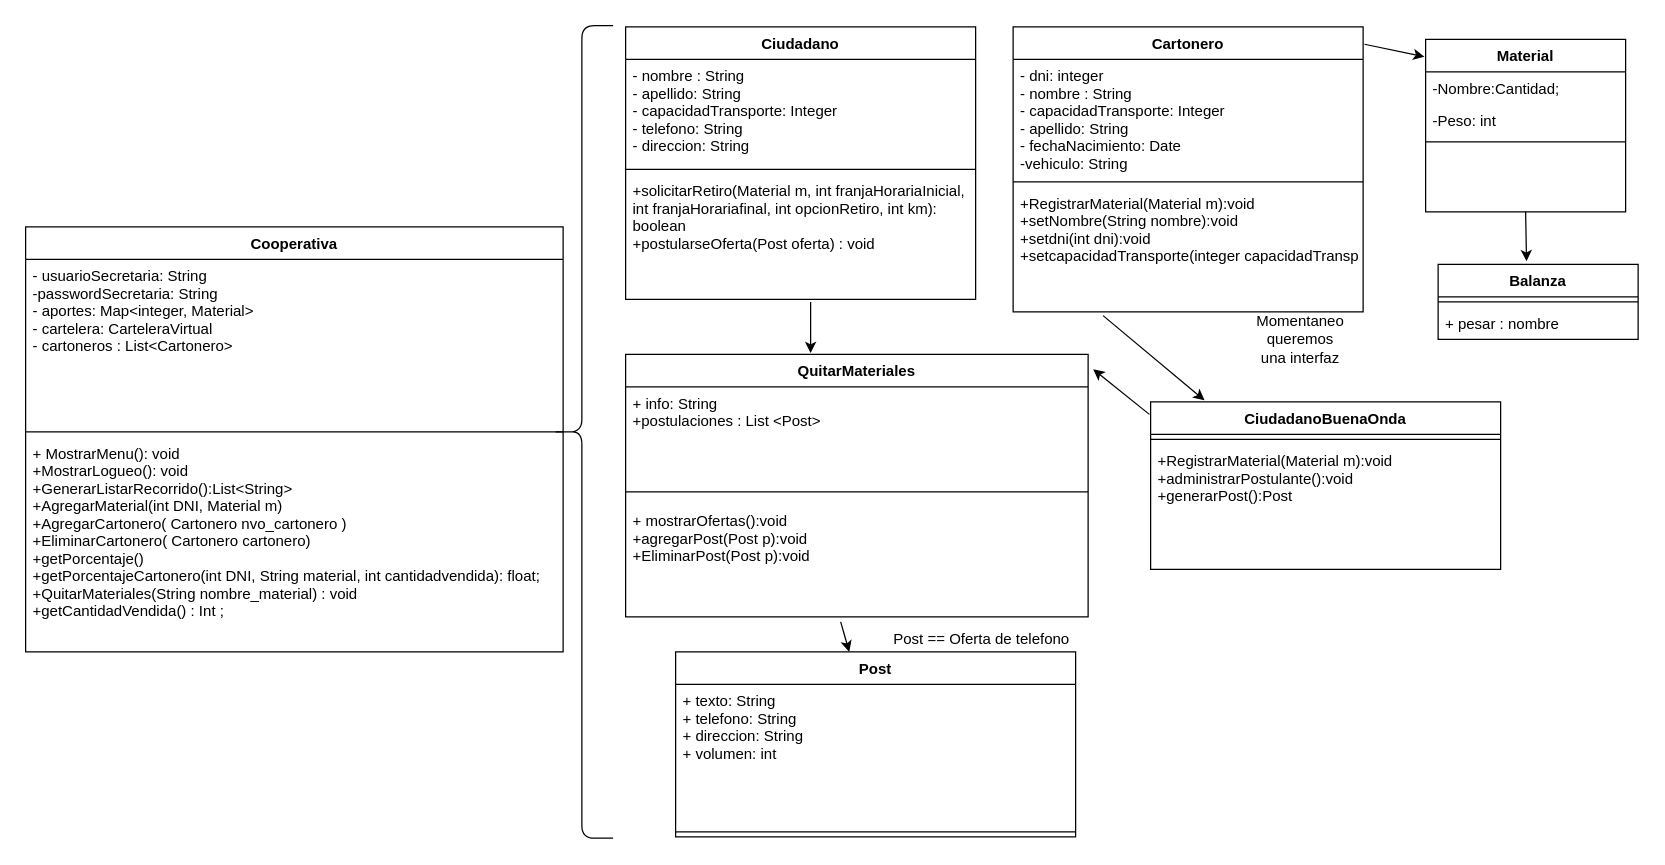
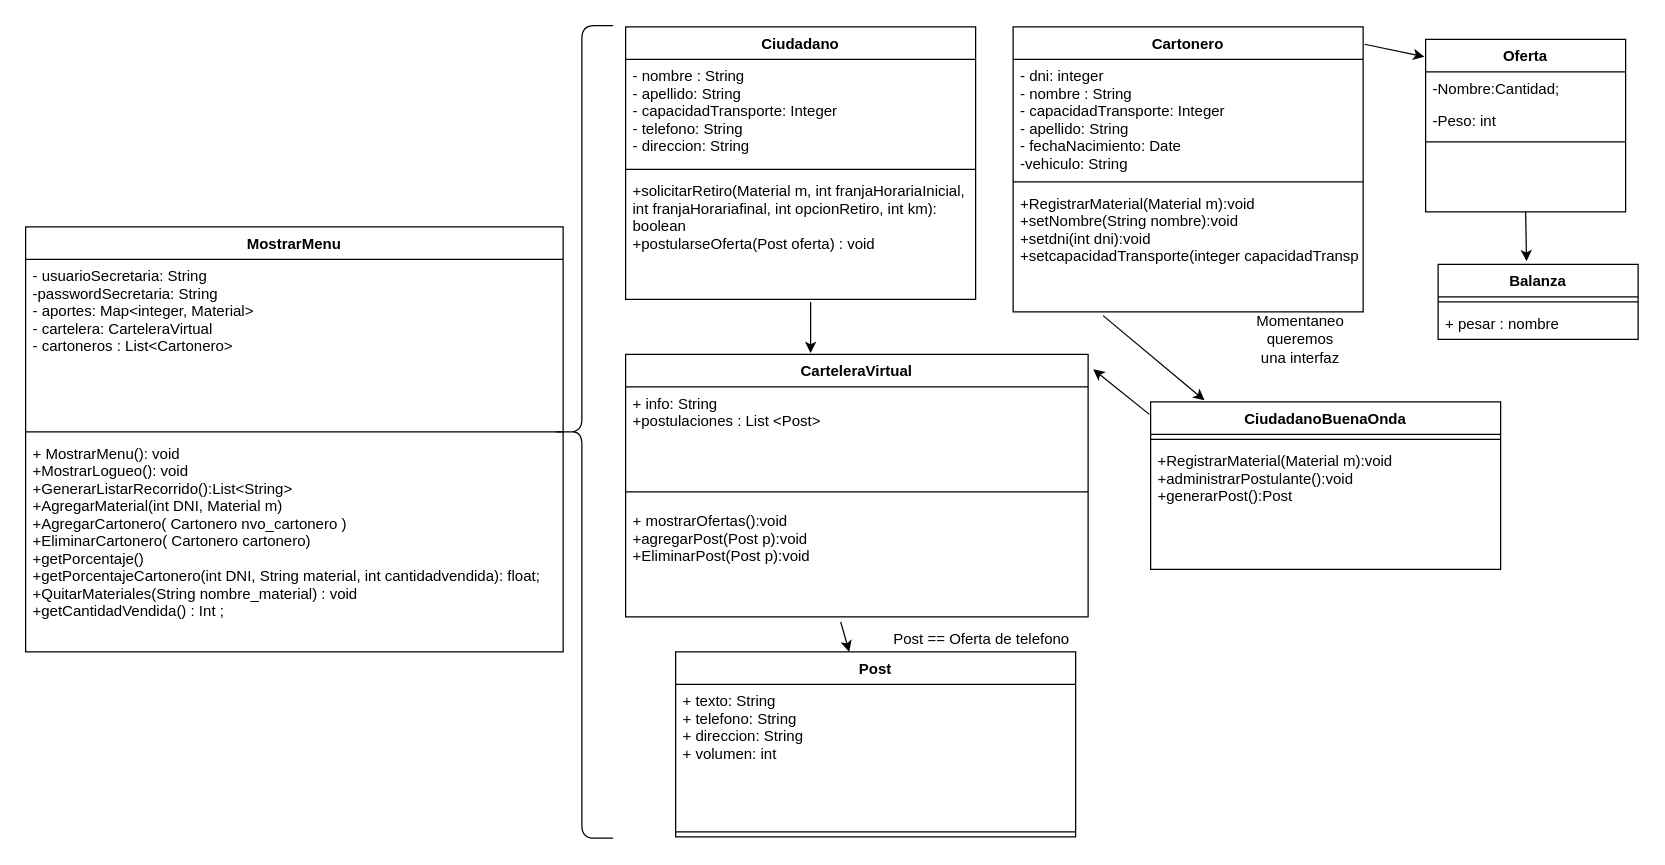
node "Material": label "Material" -> "Oferta"
node "Cooperativa": label "Cooperativa" -> "MostrarMenu"
node "QuitarMateriales": label "QuitarMateriales" -> "CarteleraVirtual"
